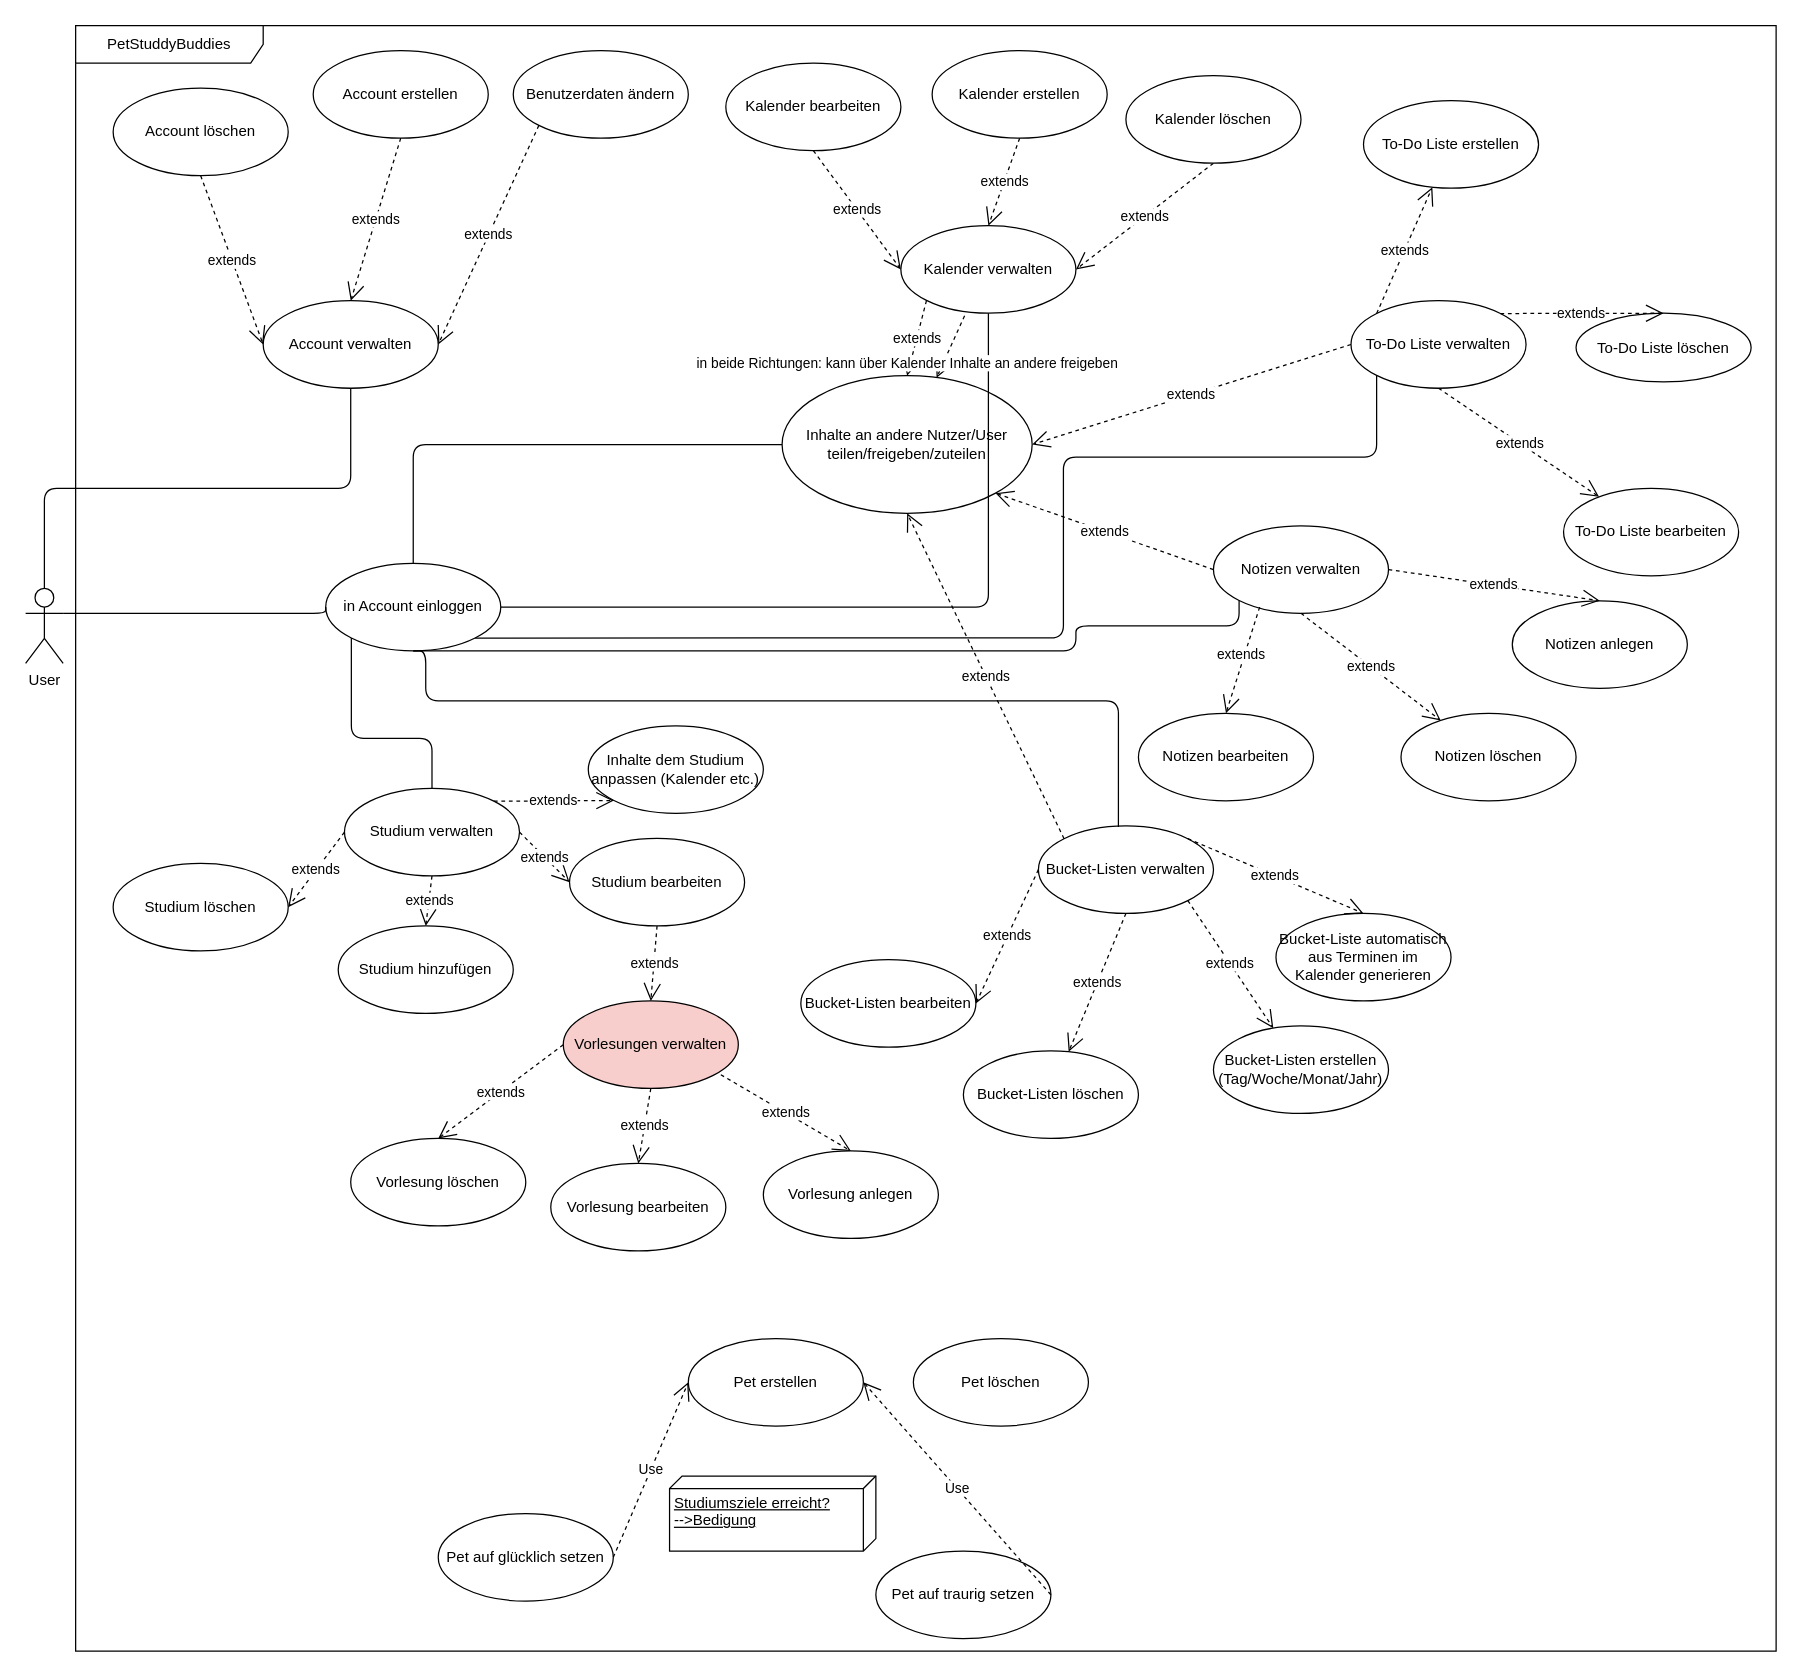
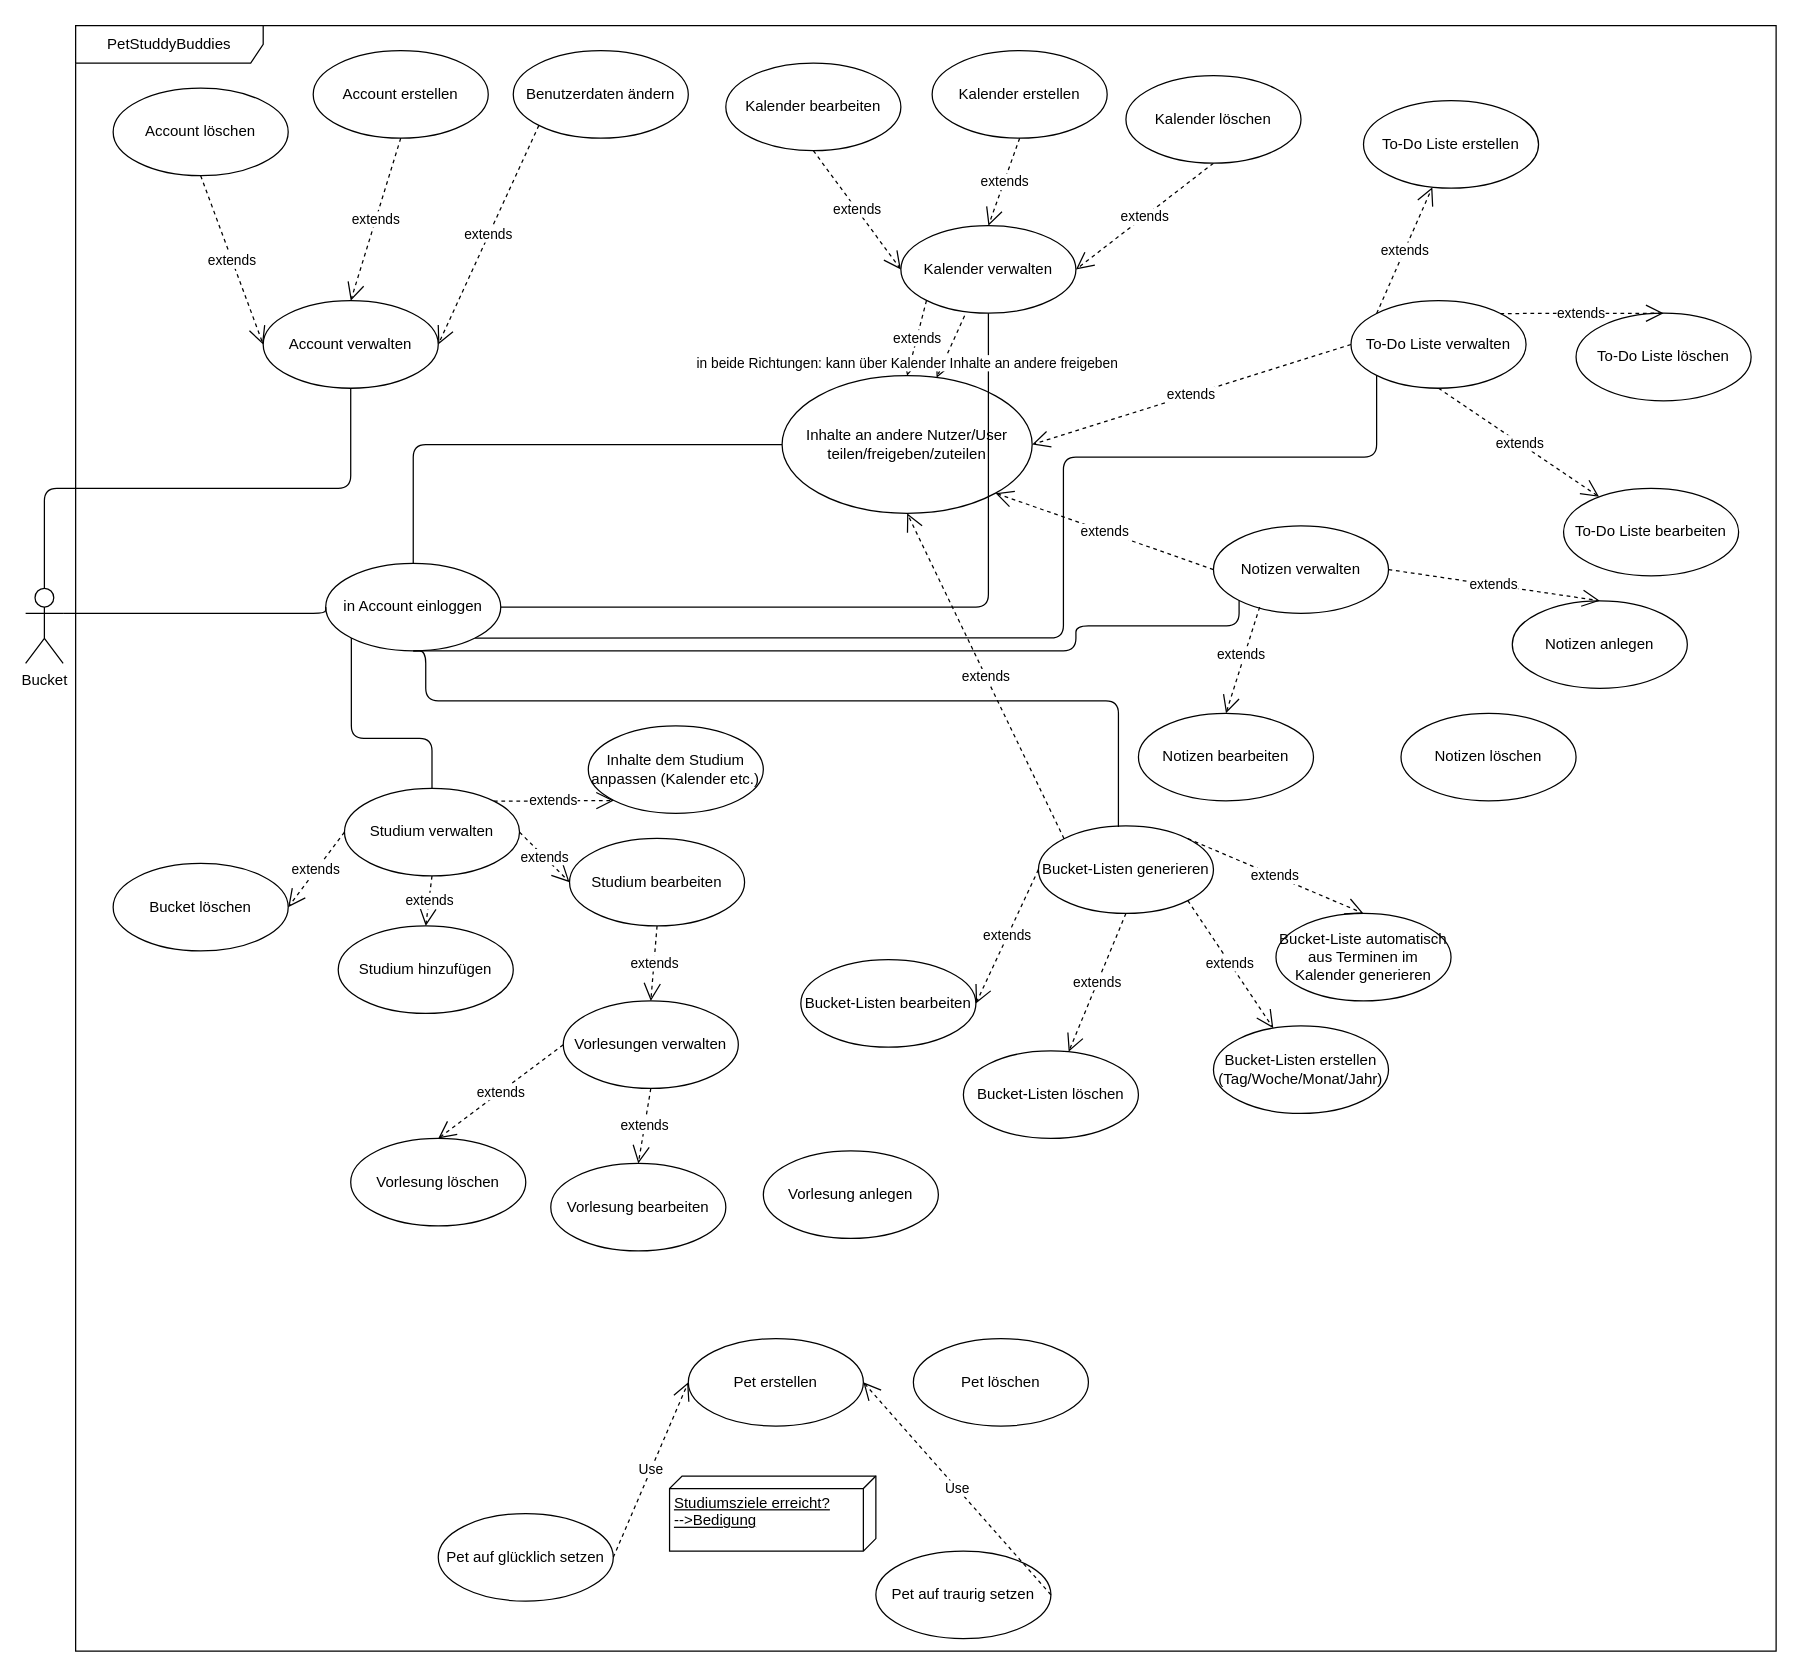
node "To-Do Liste löschen": size 175x69 -> 175x88
edge "Notizen verwalten" -> "Notizen löschen": removed, label "extends"
node "User": label "User" -> "Bucket"
node "Bucket-Listen verwalten": label "Bucket-Listen verwalten" -> "Bucket-Listen generieren"
node "Studium löschen": label "Studium löschen" -> "Bucket löschen"
node "Vorlesungen verwalten": fillcolor #f8cecc -> #ffffff
edge "Vorlesungen verwalten" -> "Vorlesung anlegen": removed, label "extends"
